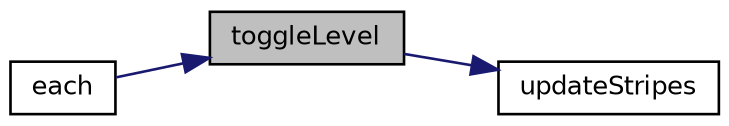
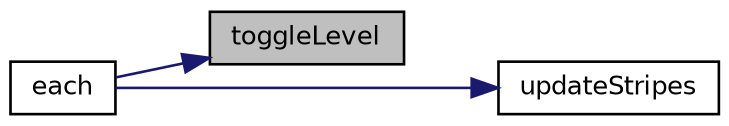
edge "toggleLevel" -> "updateStripes": now "each" -> "updateStripes"
